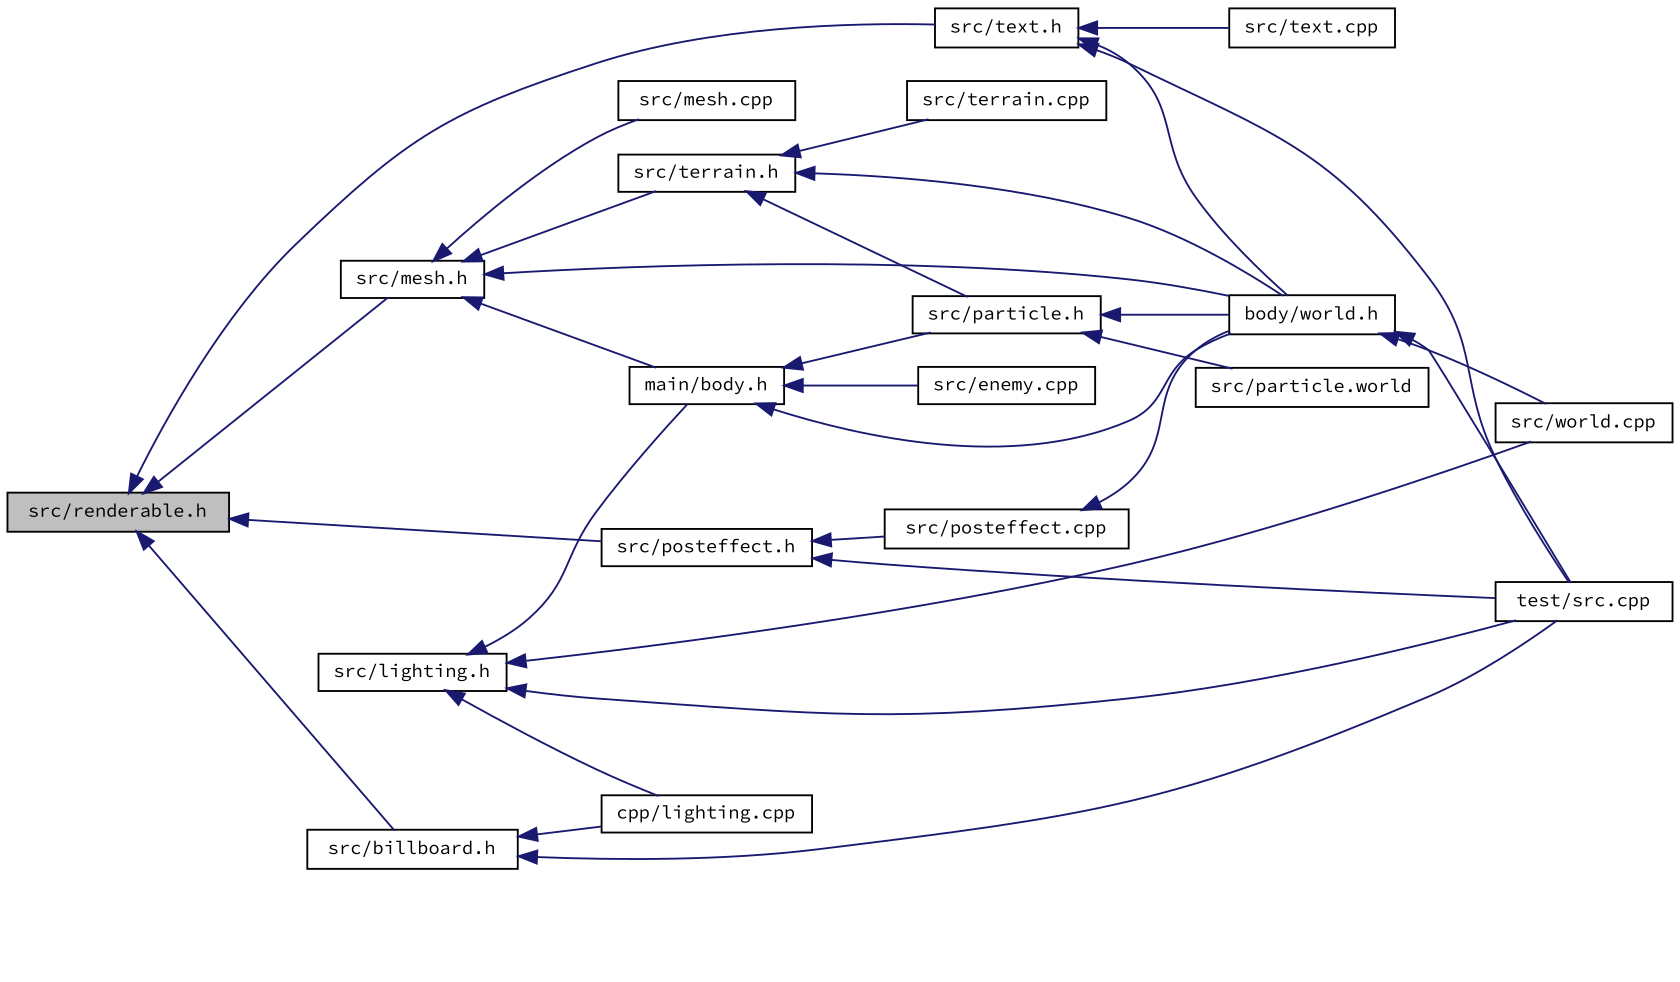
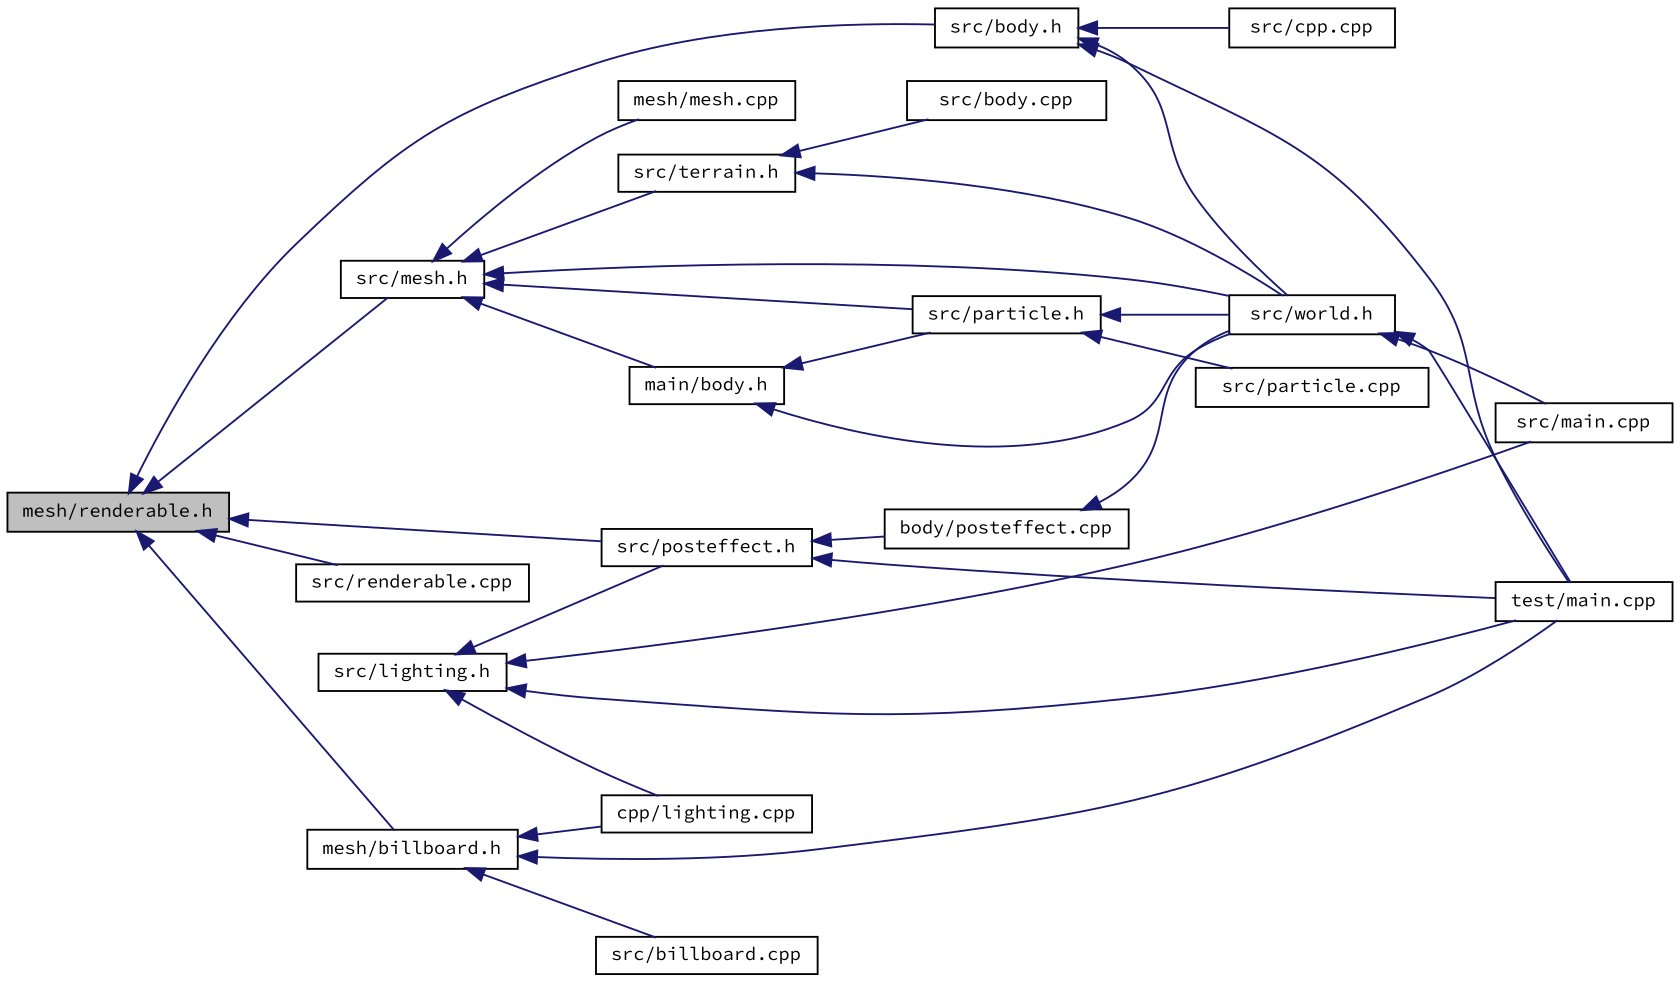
node "src/text.h": label "src/text.h" -> "src/body.h"
node "src/text.cpp": label "src/text.cpp" -> "src/cpp.cpp"
node "src/mesh.cpp": label "src/mesh.cpp" -> "mesh/mesh.cpp"
node "src/terrain.cpp": label "src/terrain.cpp" -> "src/body.cpp"
edge "src/particle.h" -> "src/terrain.h": now "src/particle.h" -> "src/mesh.h"
node "body/world.h": label "body/world.h" -> "src/world.h"
node "src/enemy.cpp": removed
node "src/particle.world": label "src/particle.world" -> "src/particle.cpp"
node "src/world.cpp": label "src/world.cpp" -> "src/main.cpp"
node "src/renderable.h": label "src/renderable.h" -> "mesh/renderable.h"
edge "main/body.h" -> "src/lighting.h": now "src/posteffect.h" -> "src/lighting.h"
node "src/posteffect.cpp": label "src/posteffect.cpp" -> "body/posteffect.cpp"
node "src/renderable.cpp": added
node "test/src.cpp": label "test/src.cpp" -> "test/main.cpp"
node "src/billboard.h": label "src/billboard.h" -> "mesh/billboard.h"
node "src/billboard.cpp": added
